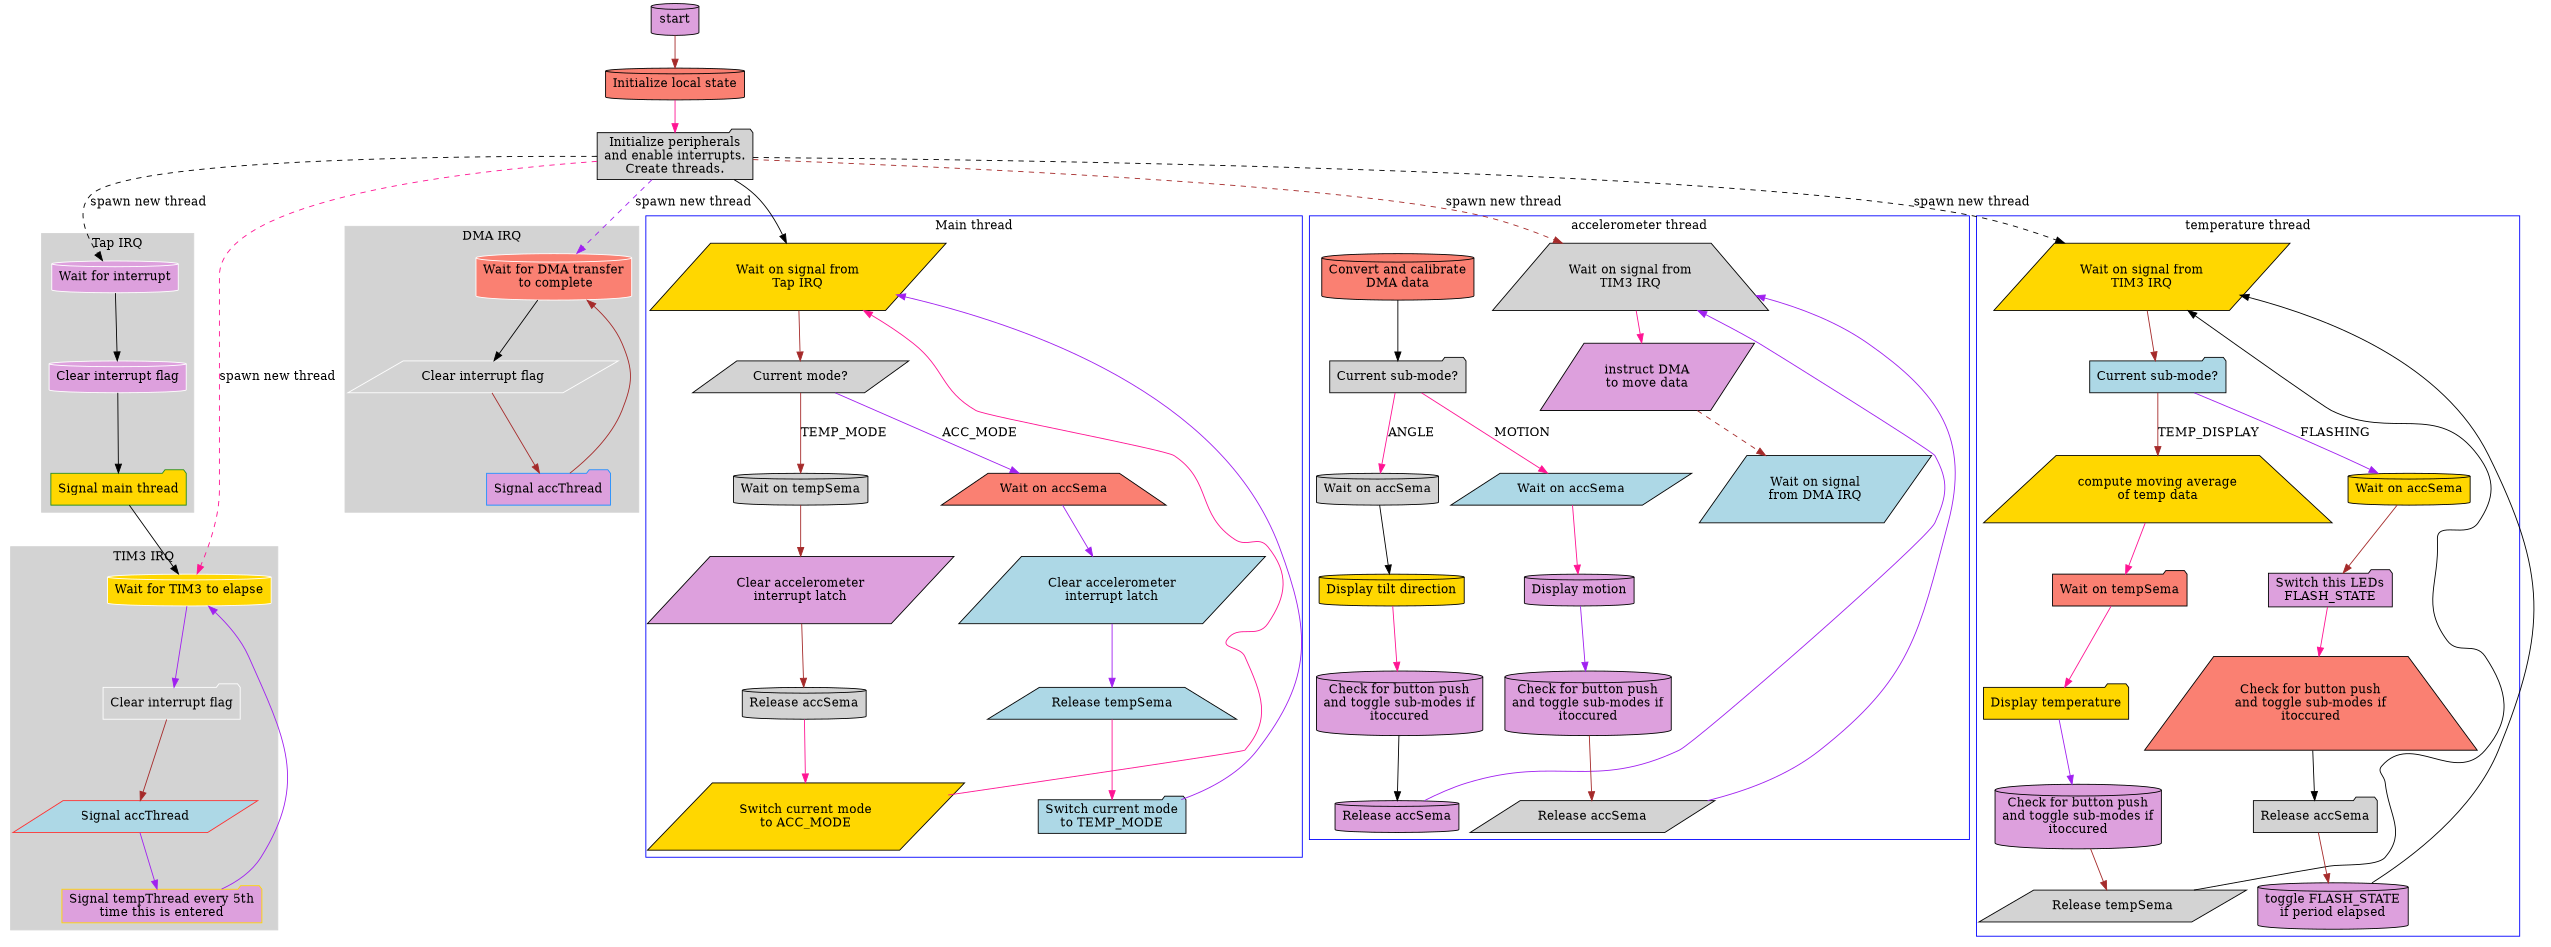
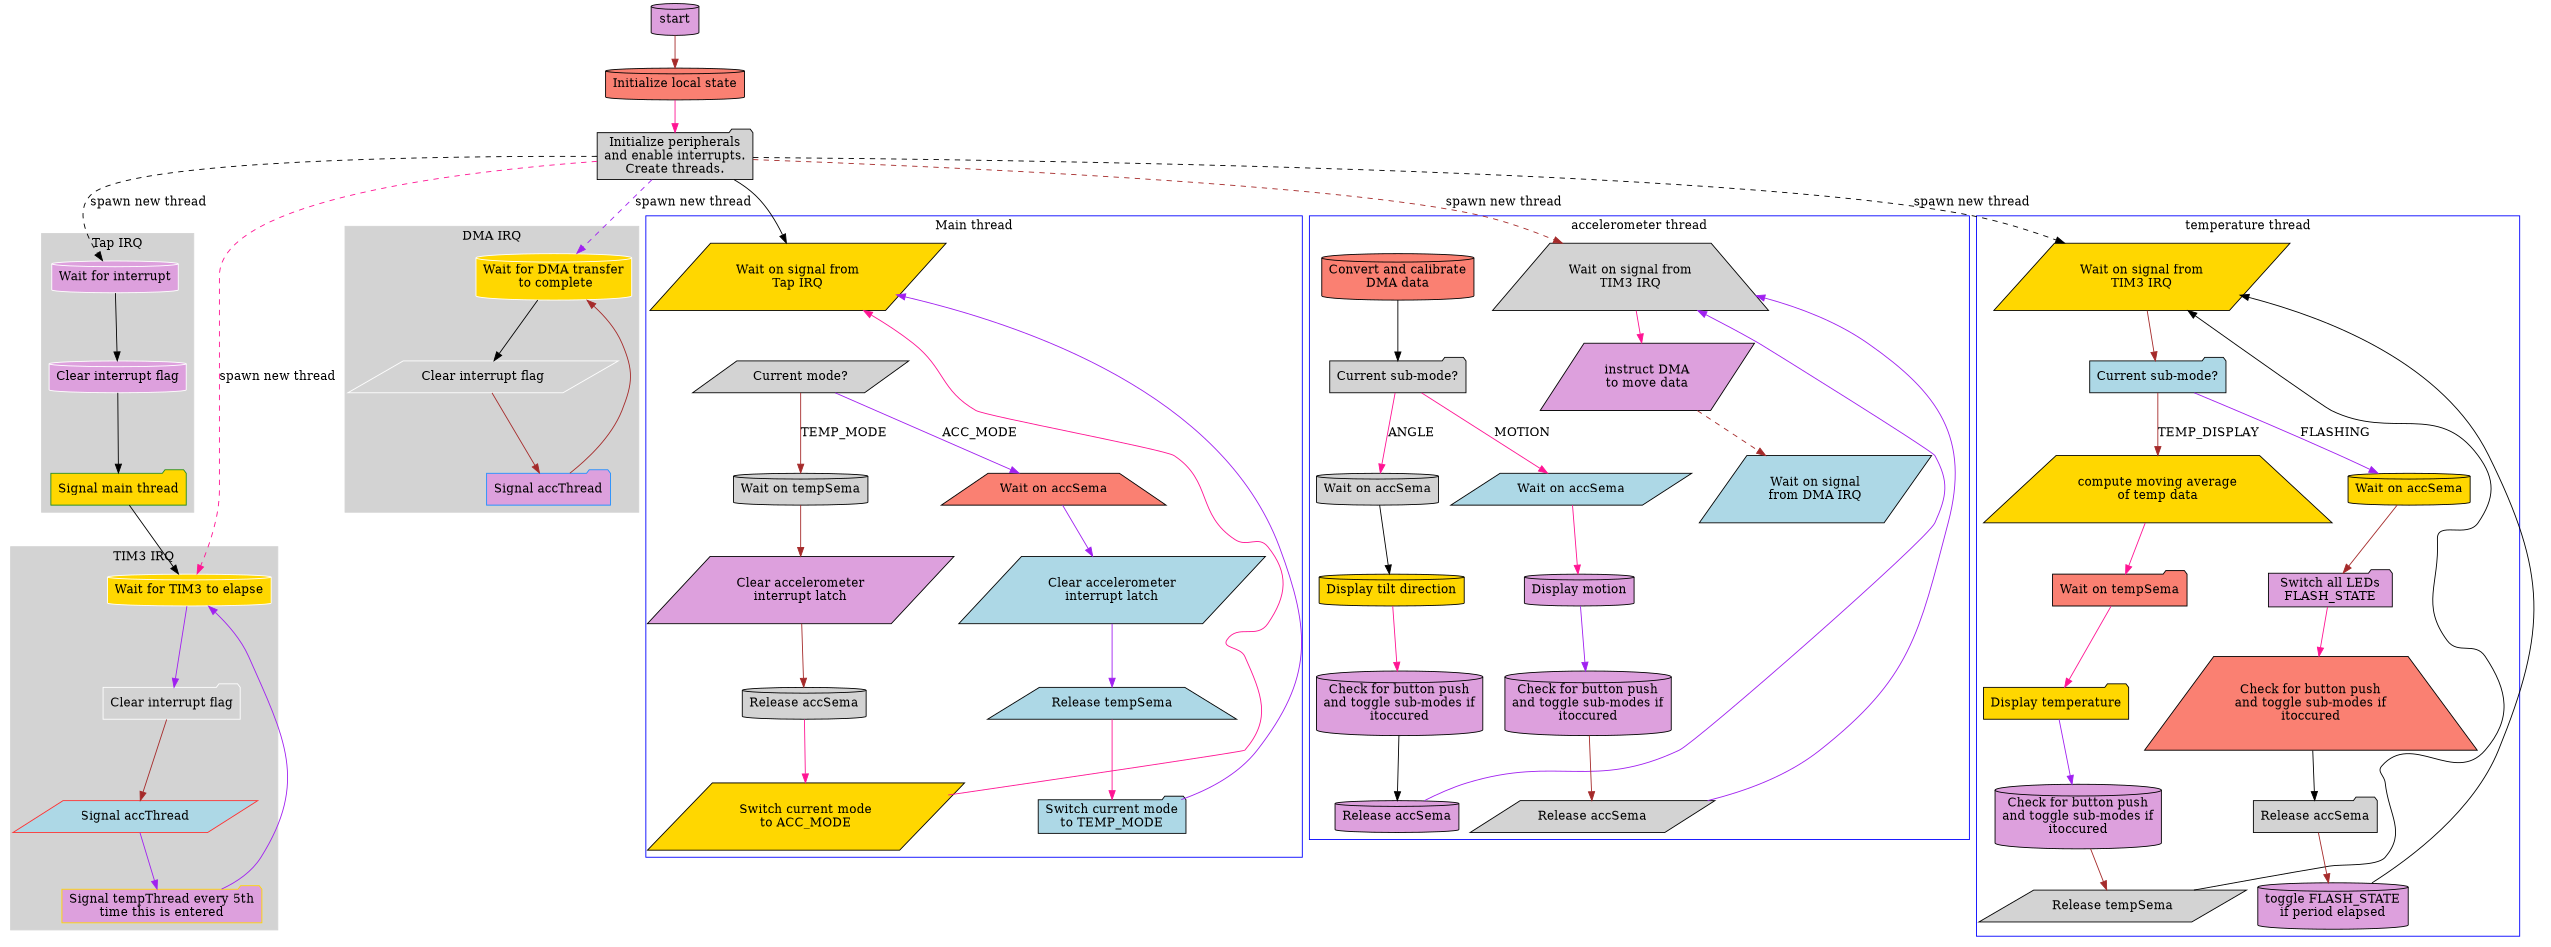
node "Wait for DMA transfer to complete": fillcolor salmon -> gold
edge "Wait on signal from Tap IRQ" -> "Current mode?": removed
node "Switch this LEDs FLASH_STATE": label "Switch this LEDs FLASH_STATE" -> "Switch all LEDs FLASH_STATE"
